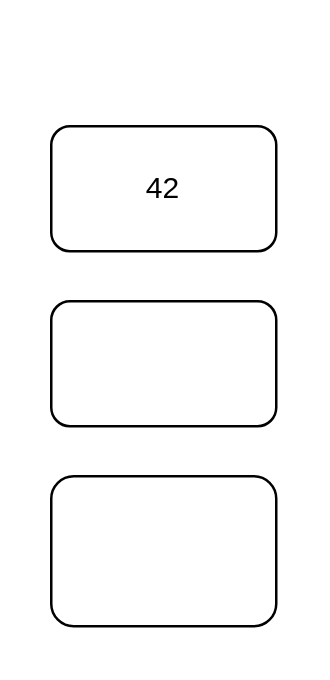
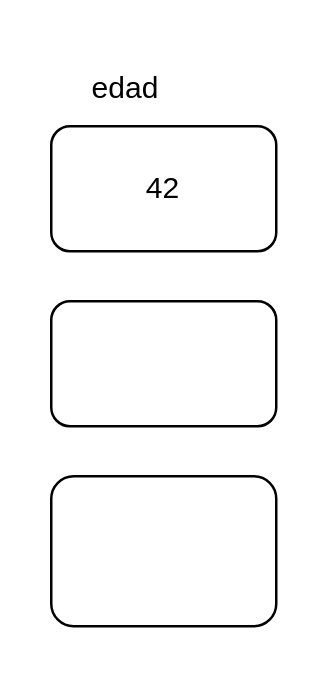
node "edad": added
